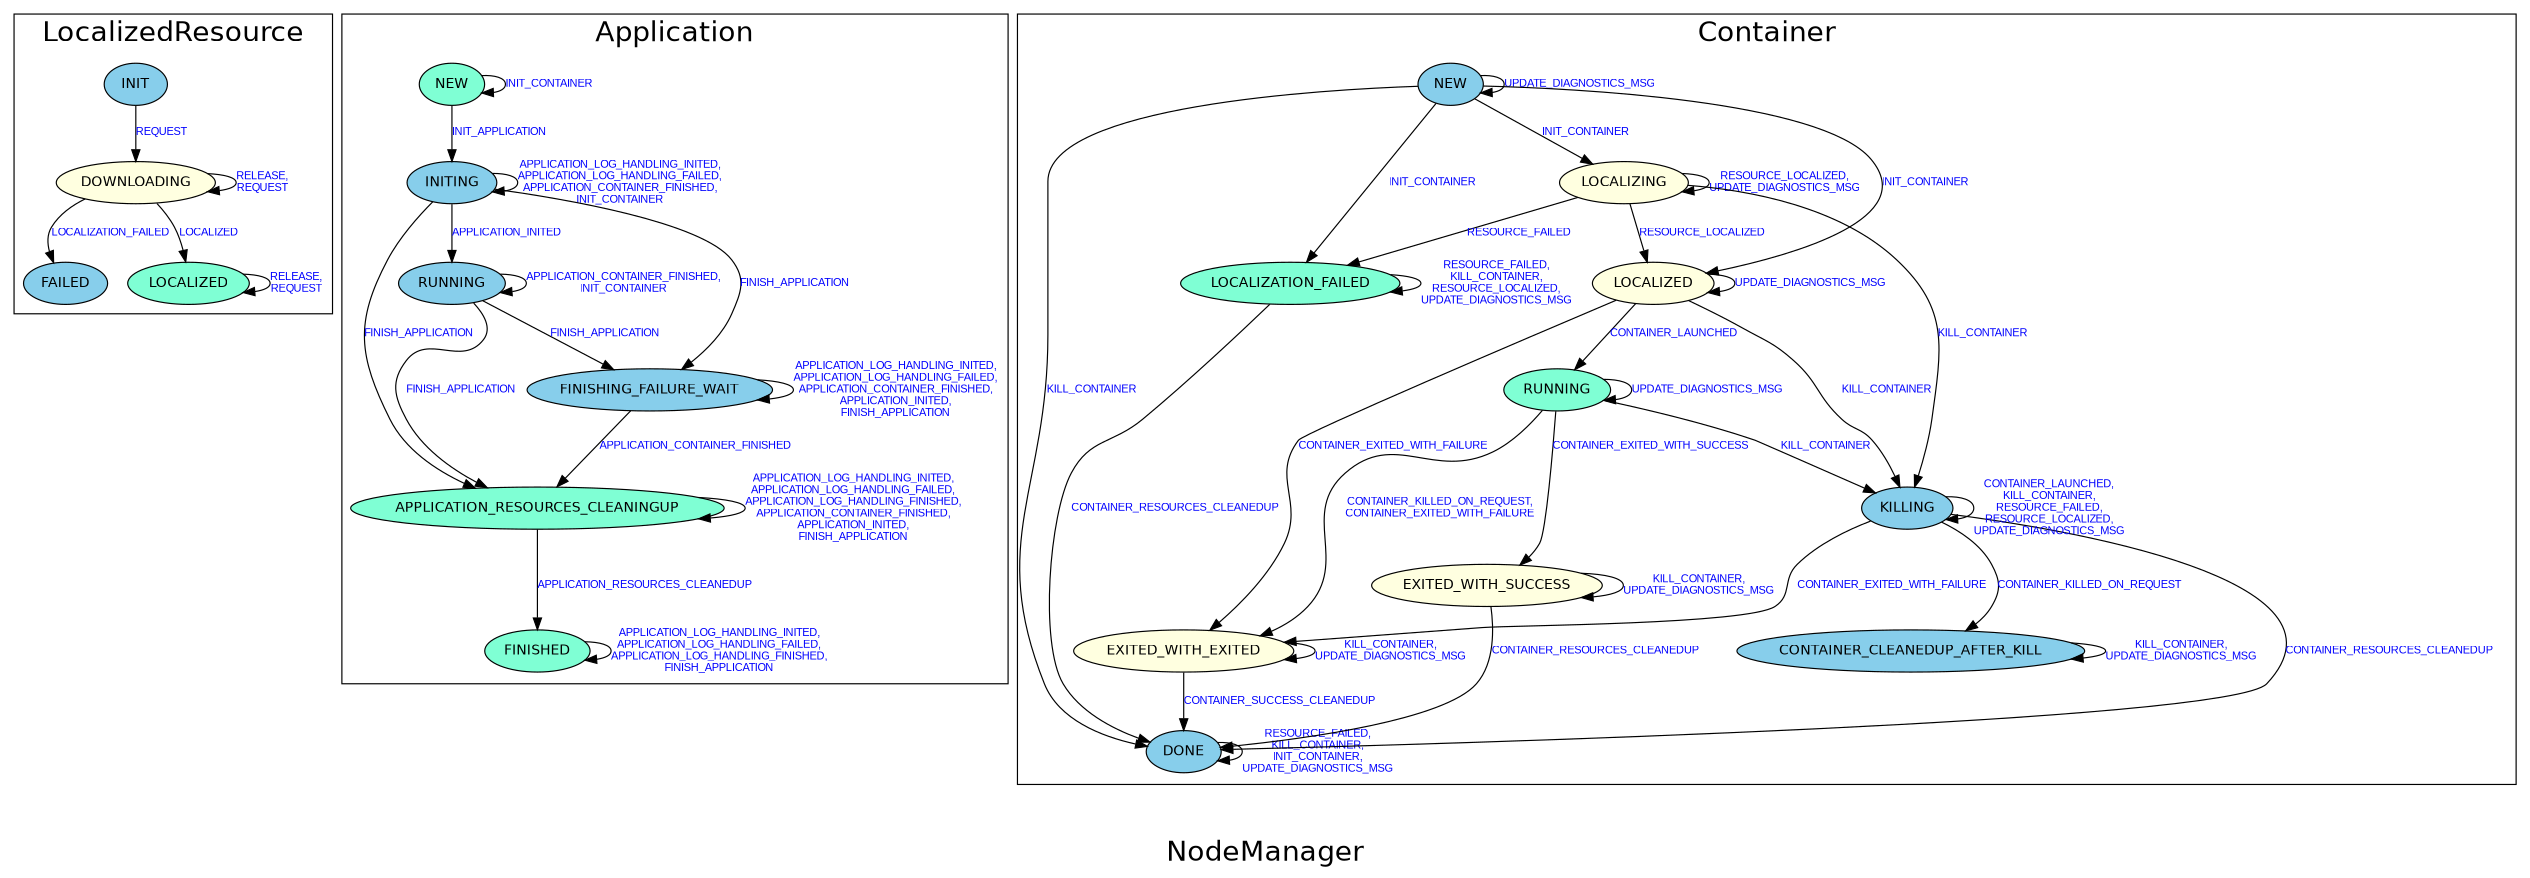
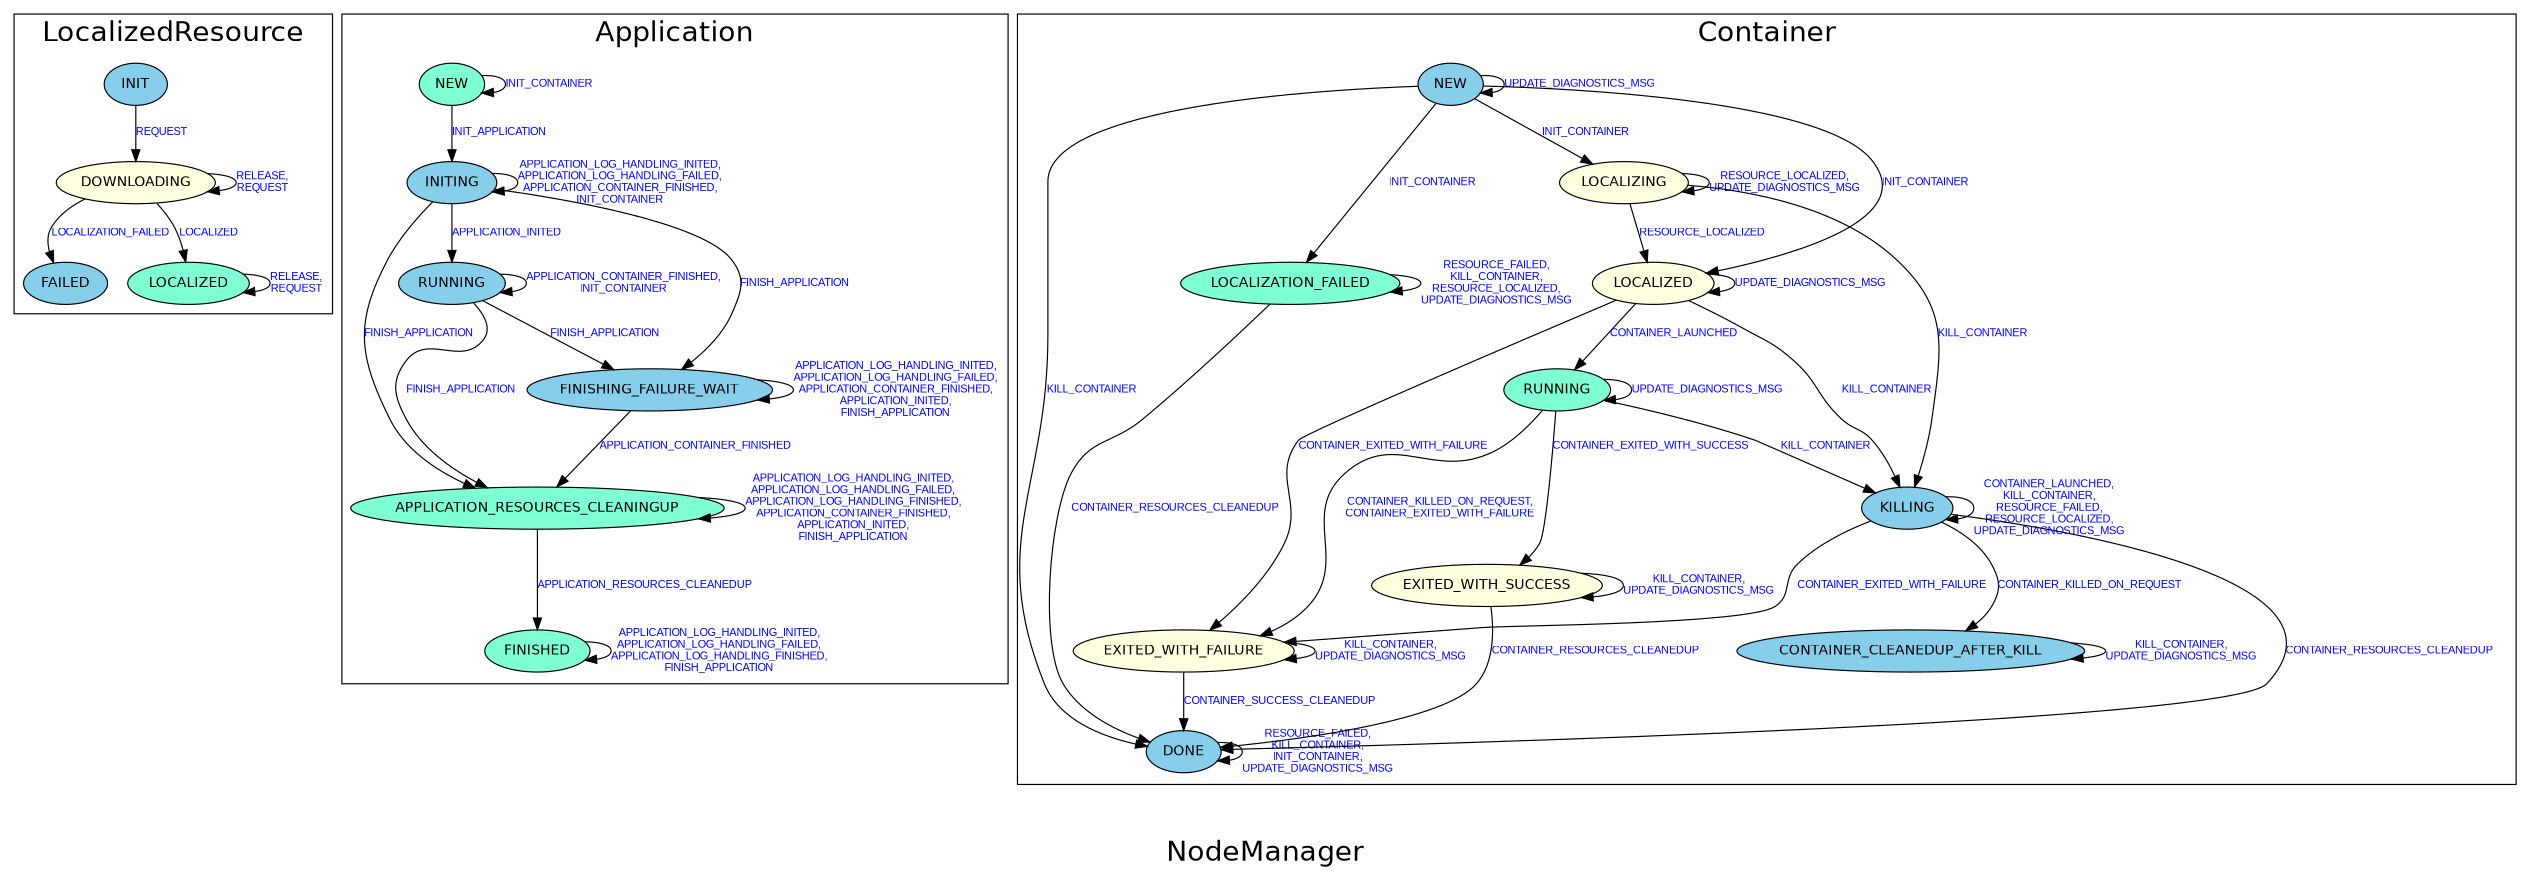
edge "LOCALIZING" -> "LOCALIZATION_FAILED": removed, label "RESOURCE_FAILED"
node "EXITED_WITH_EXITED": label "EXITED_WITH_EXITED" -> "EXITED_WITH_FAILURE"
